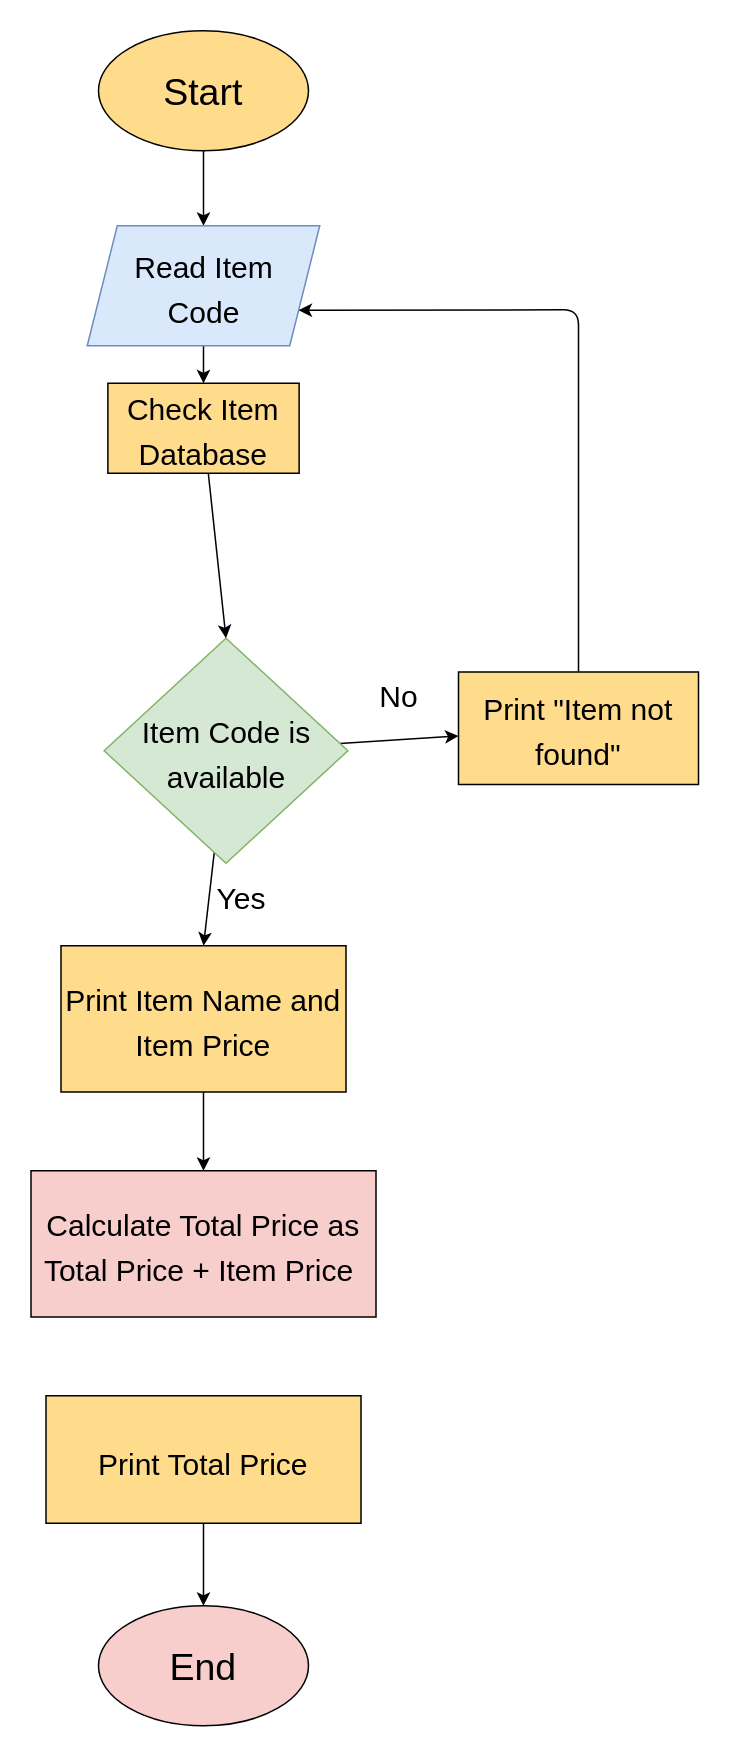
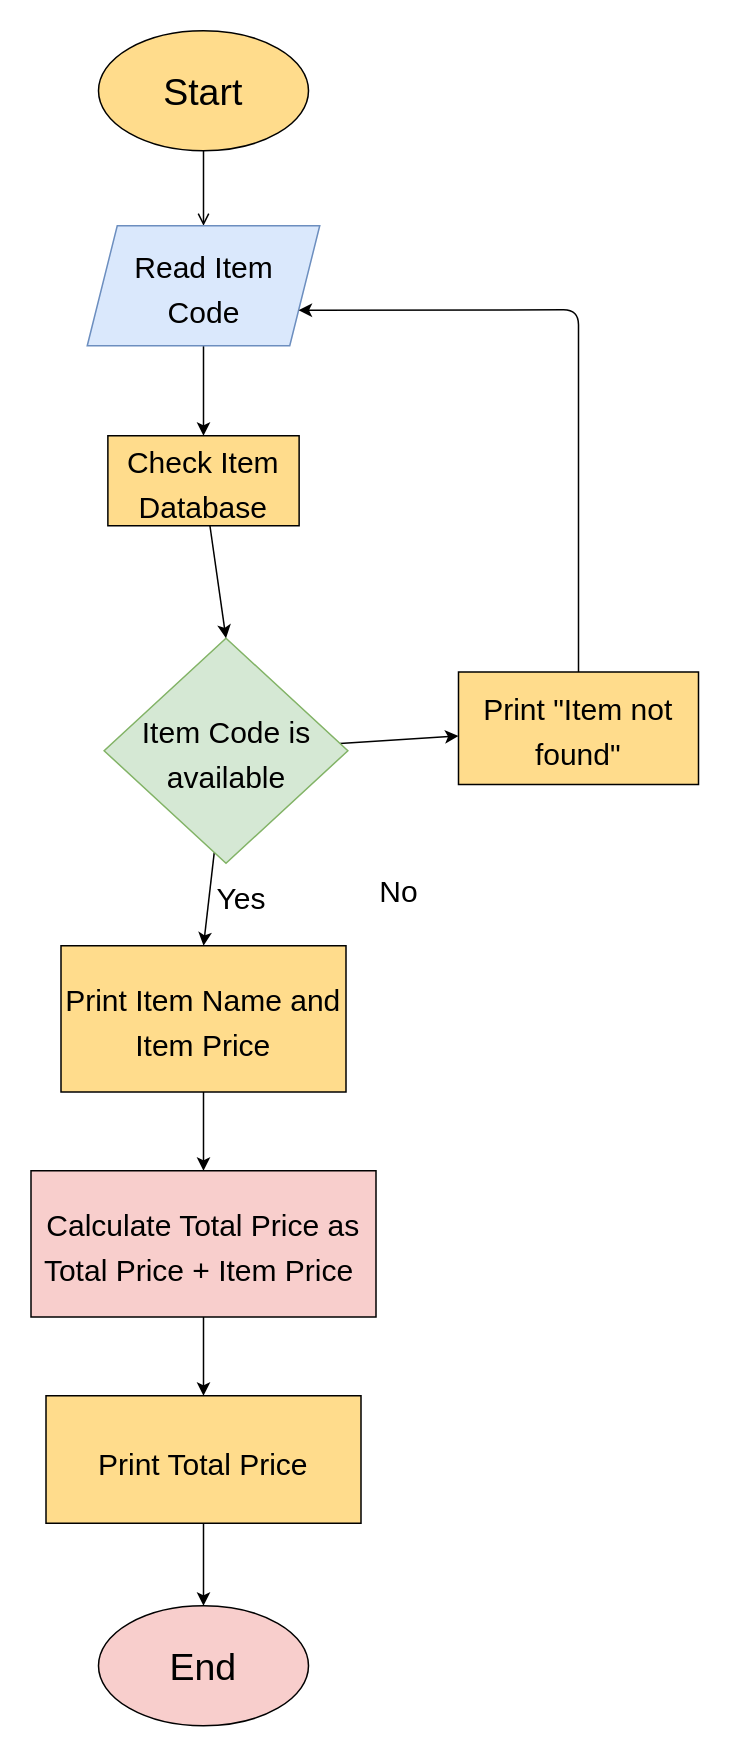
edge "Start" -> "Read Item Code": arrowhead classic -> open
node "Check Item Database": moved (203, 428) -> (203, 481)
node "No": moved (398, 695) -> (398, 890)
edge "Calculate Total Price as Total Price + Item Price" -> "Print Total Price": added
